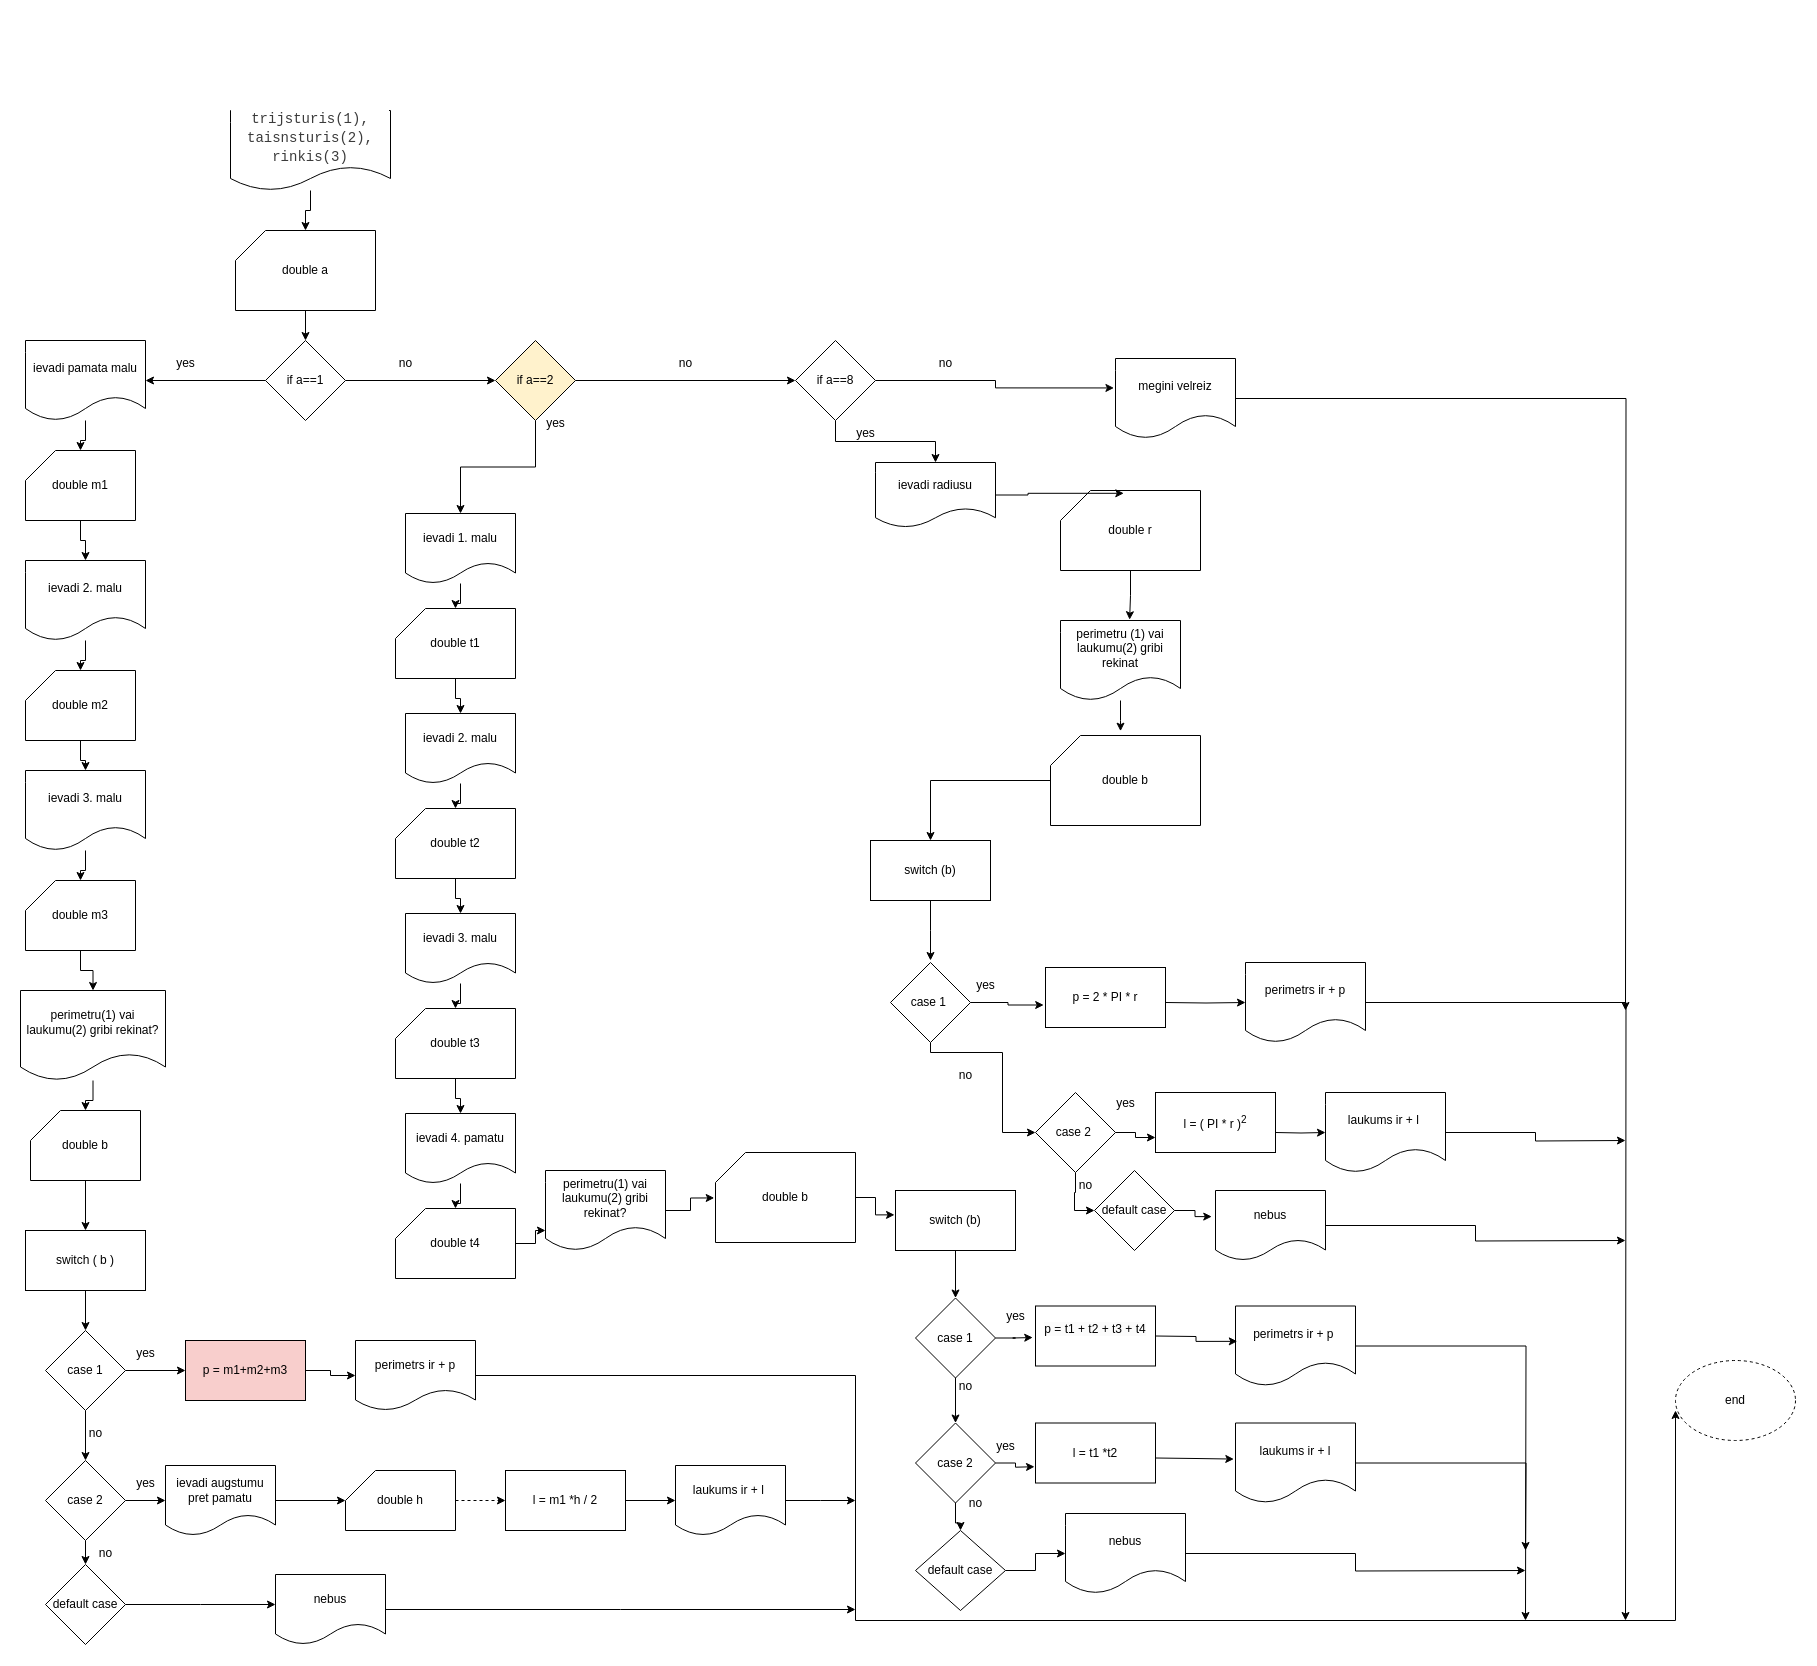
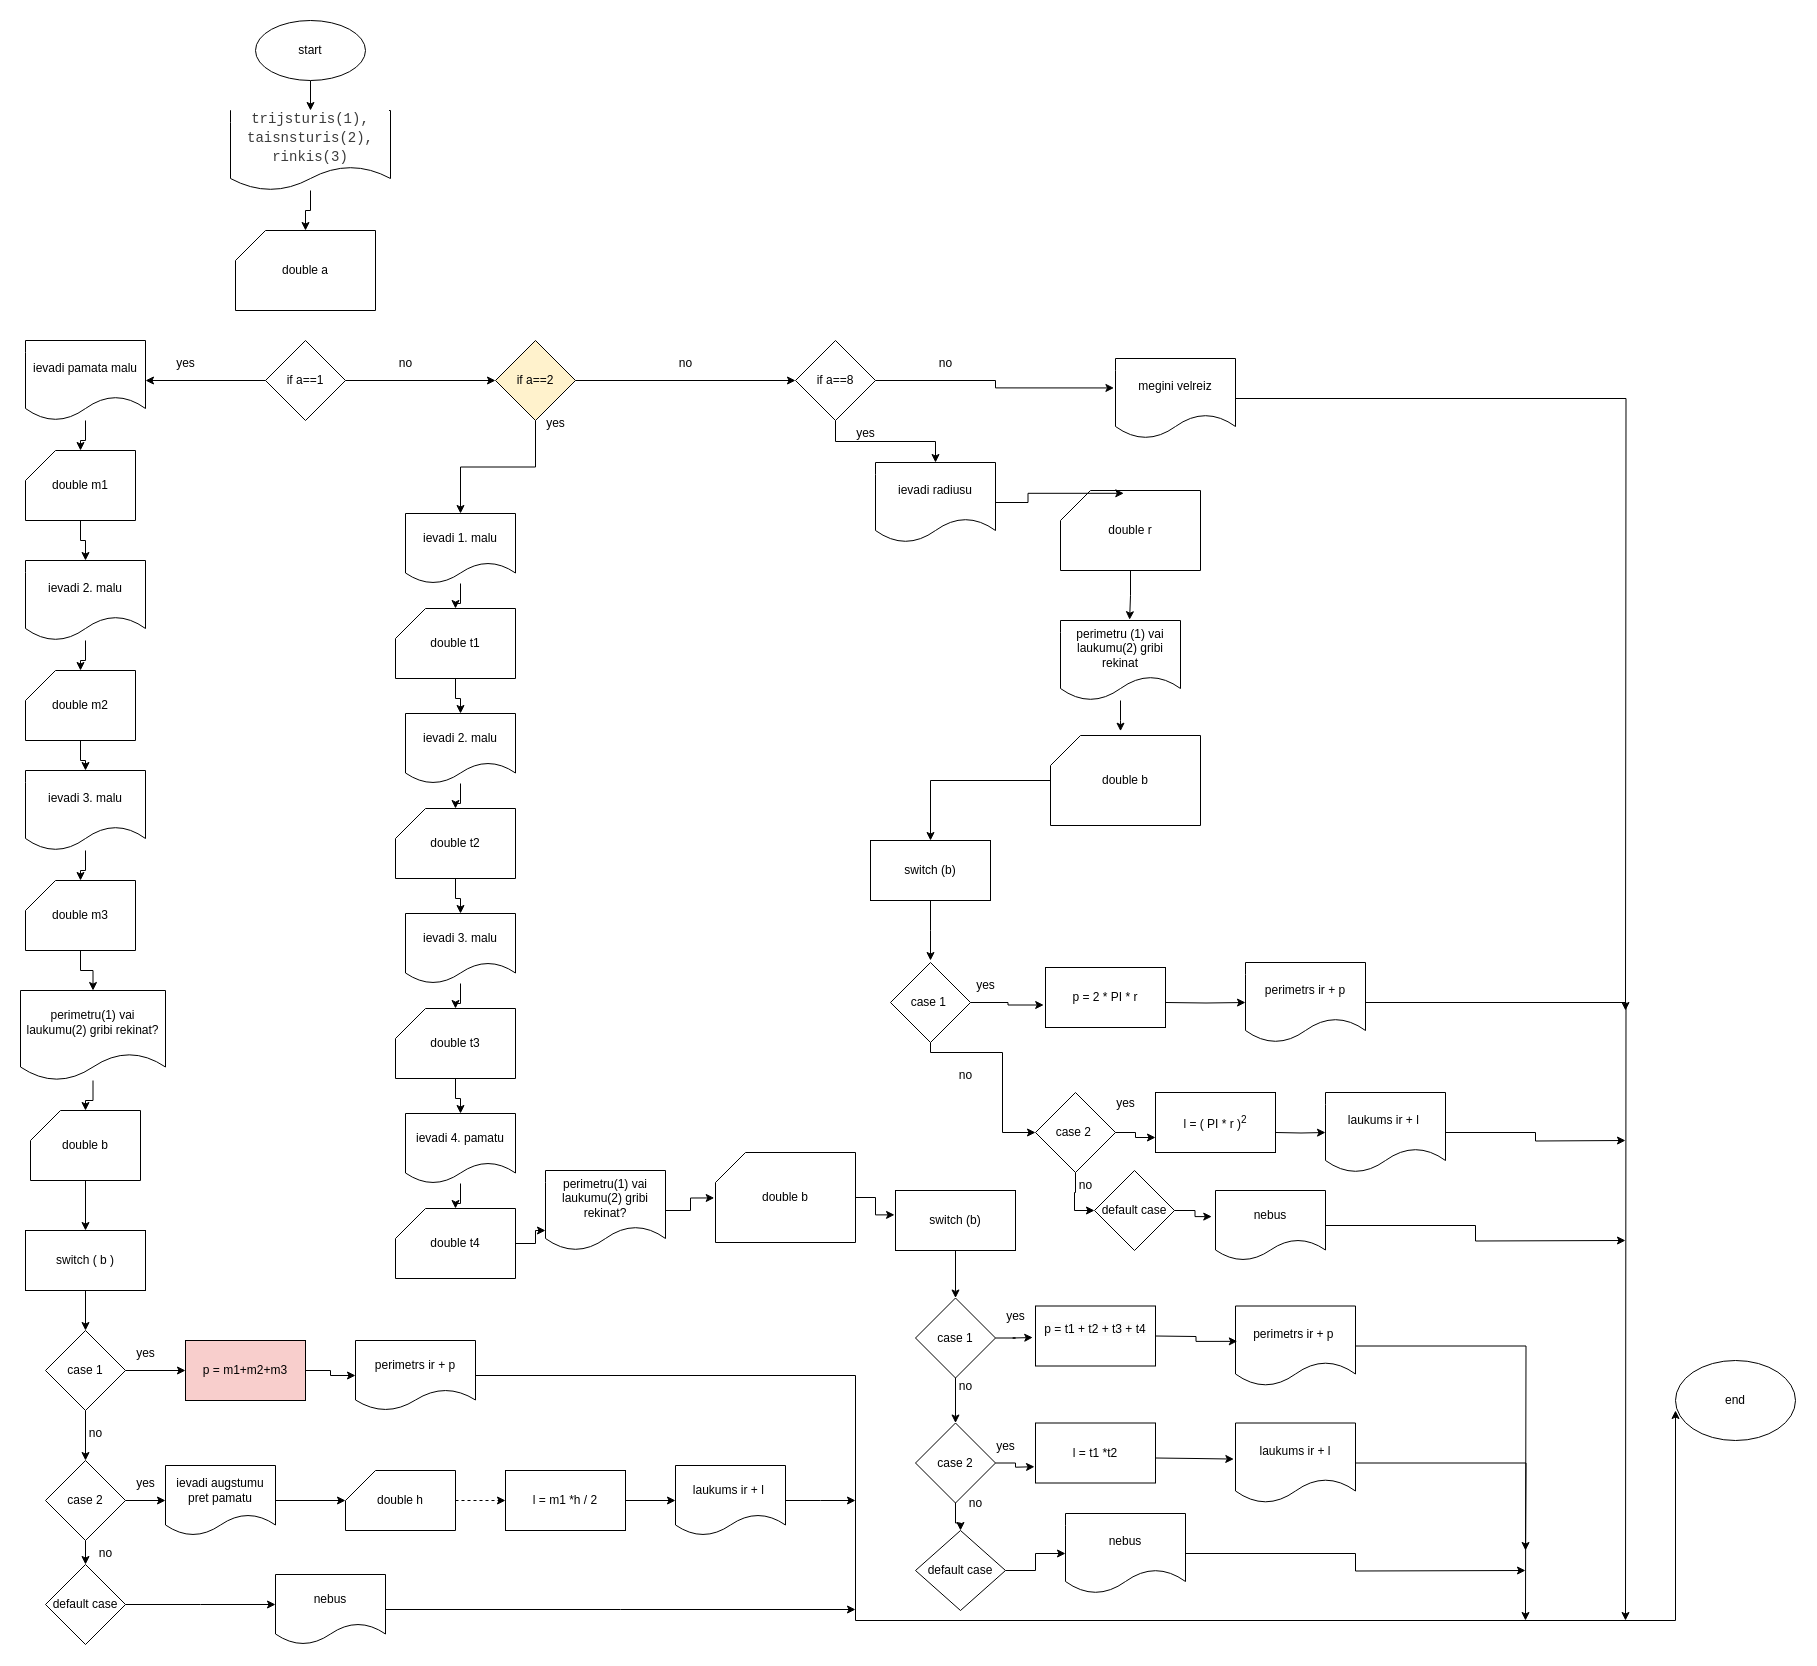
node "start": added
edge "start" -> "trijsturis(1), taisnsturis(2), rinkis(3)": added
edge "double a" -> "if a==1": removed
node "ievadi radiusu": size 120x65 -> 120x80
node "end": style dashed -> solid
